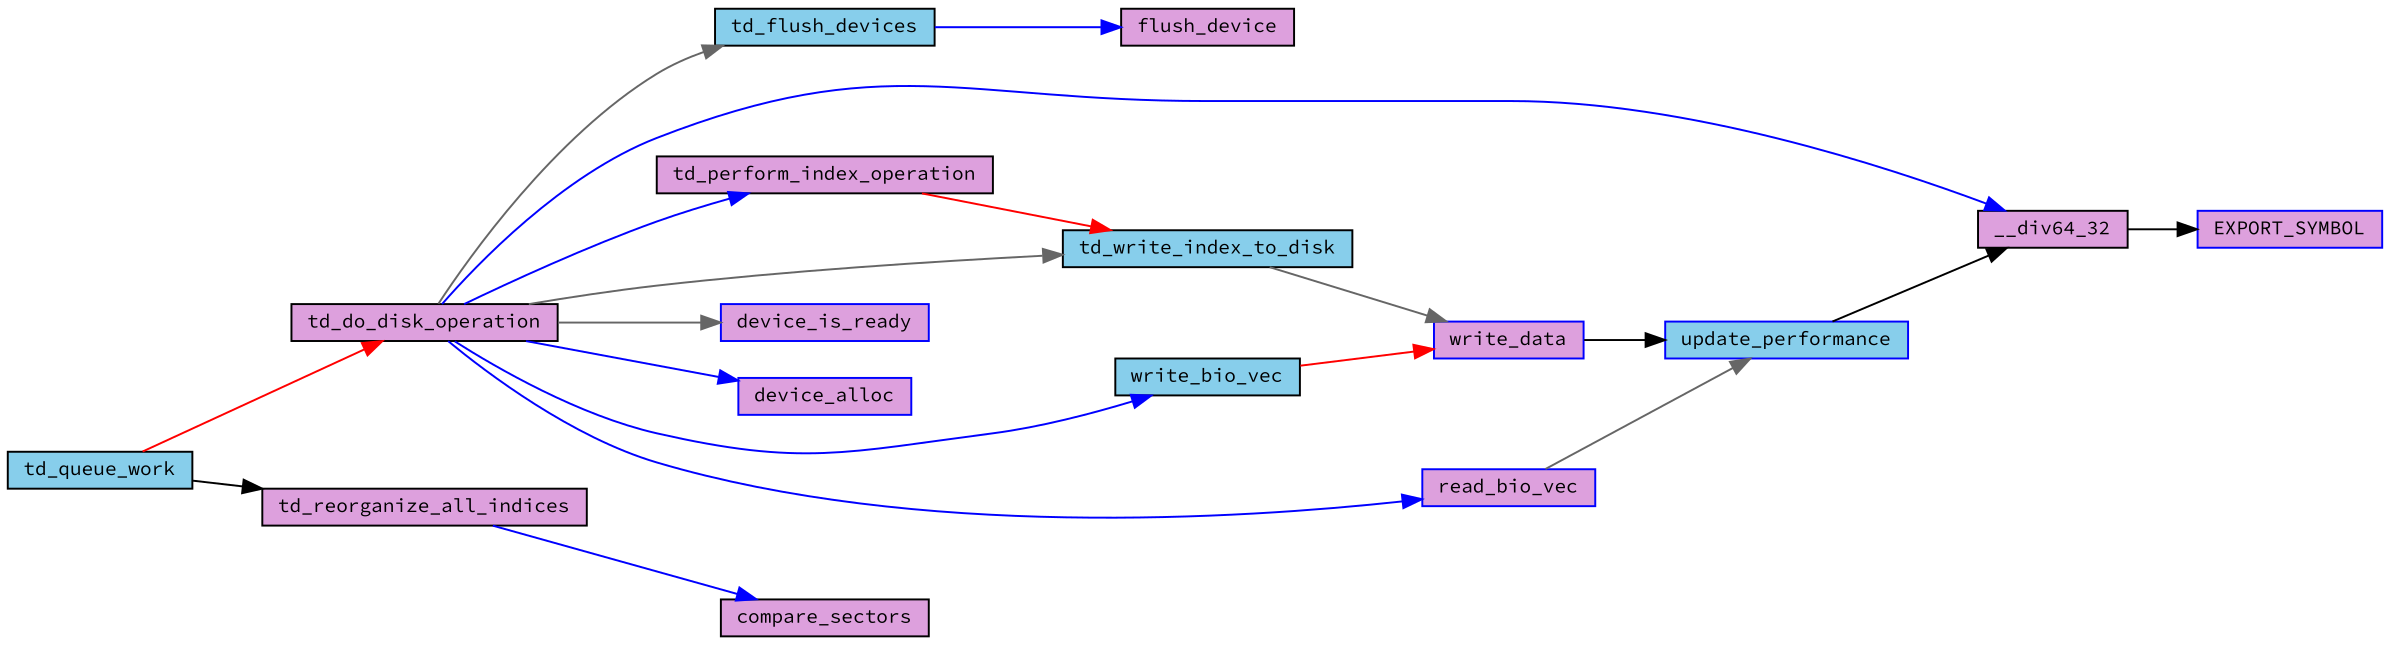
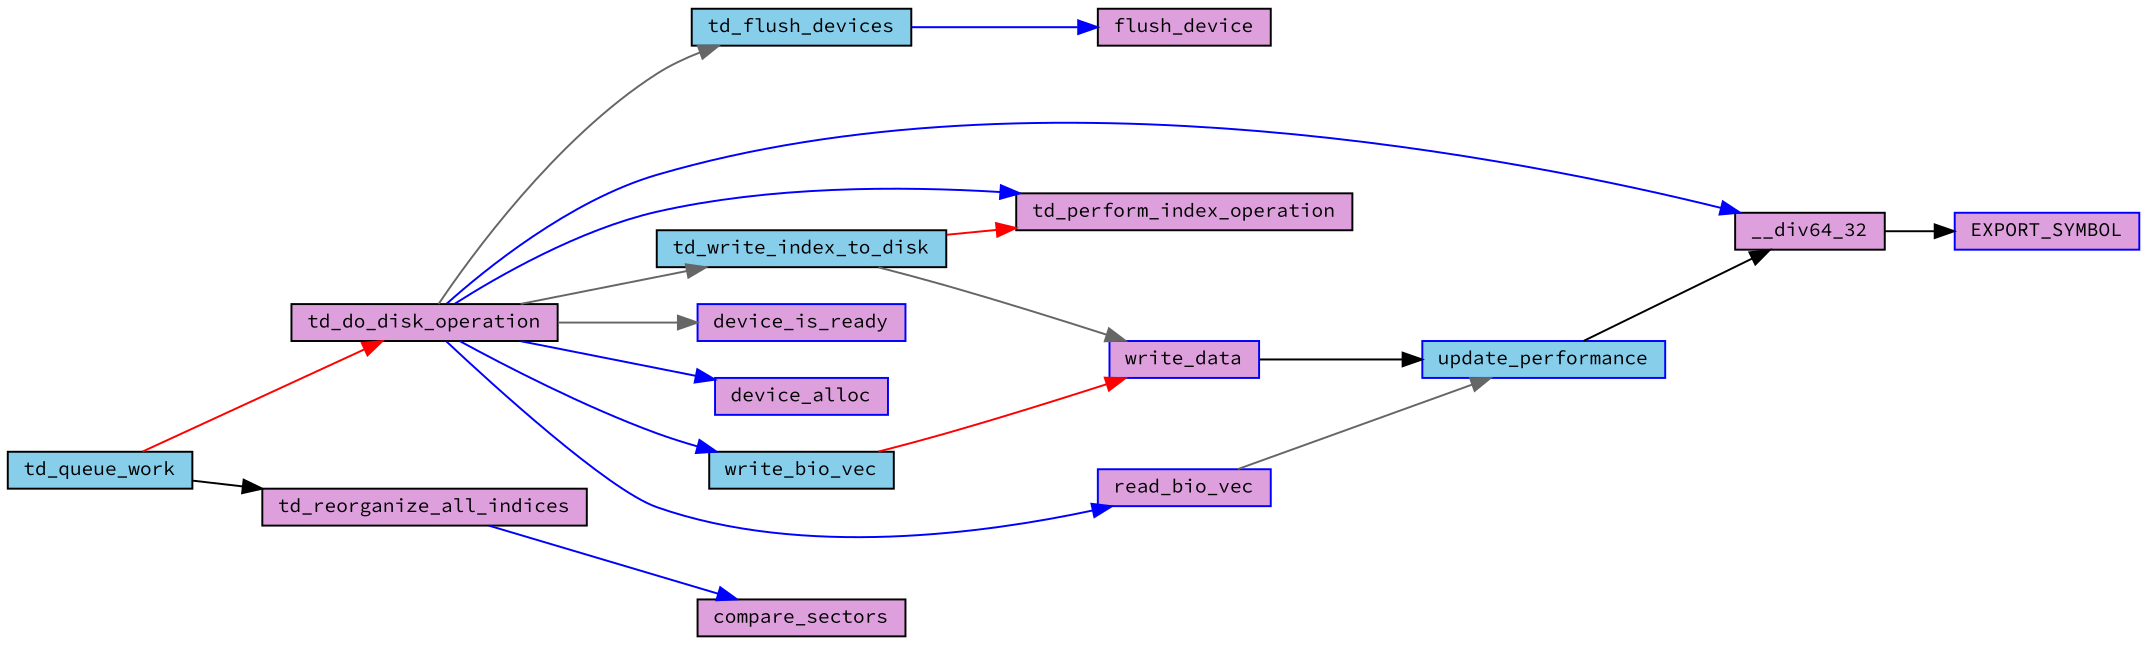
edge "td_perform_index_operation" -> "td_write_index_to_disk": reversed
